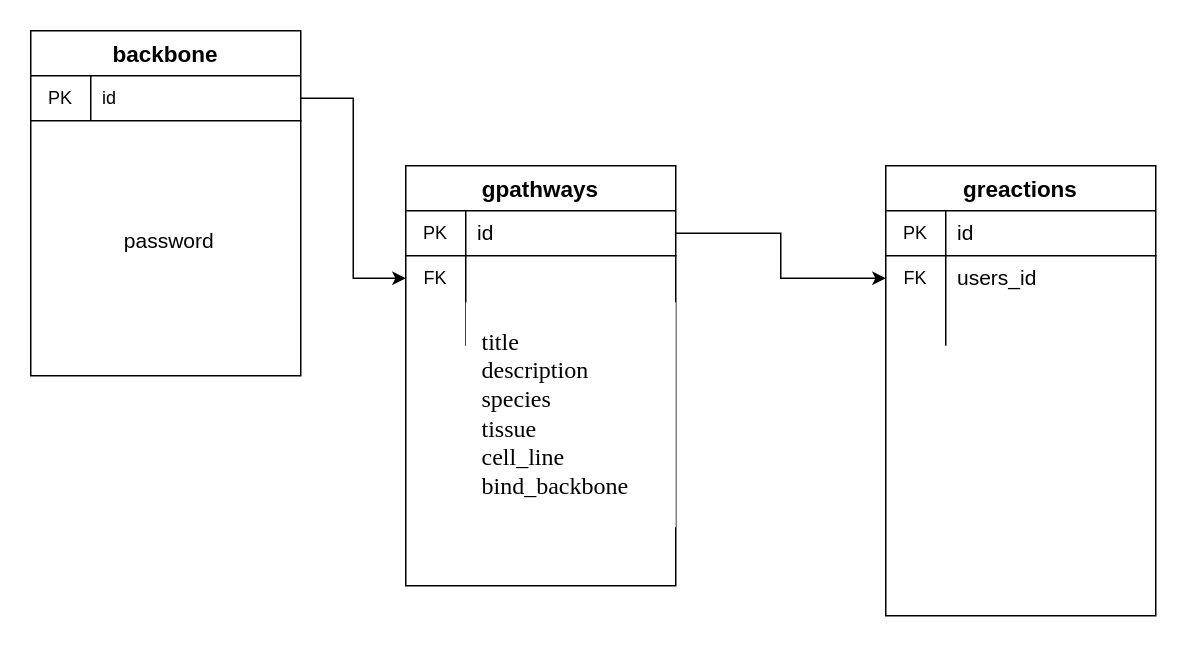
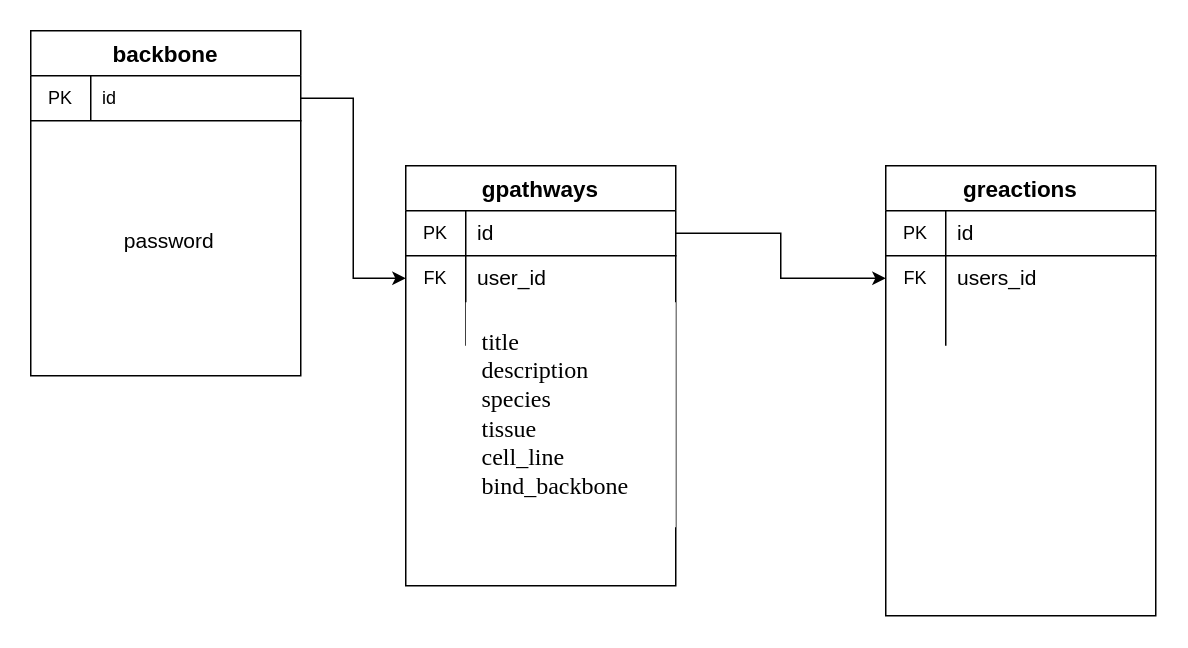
node "user_id": added
